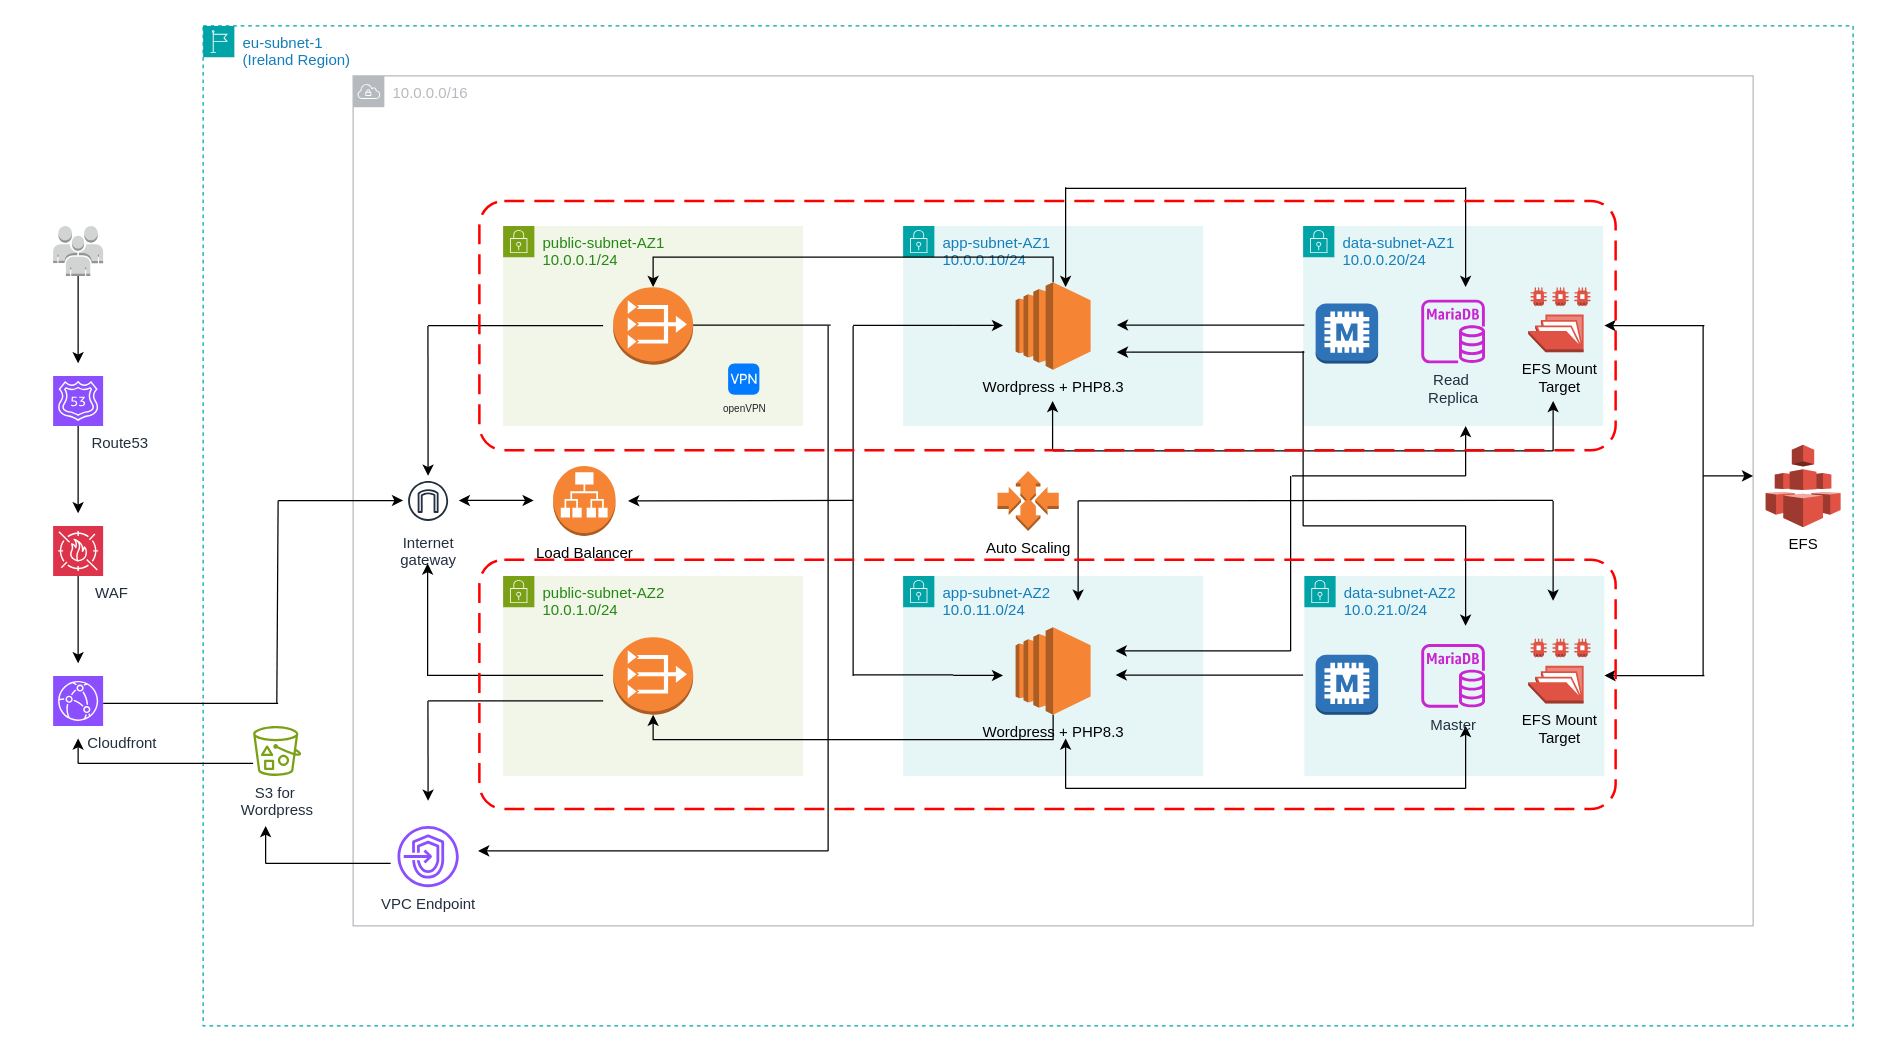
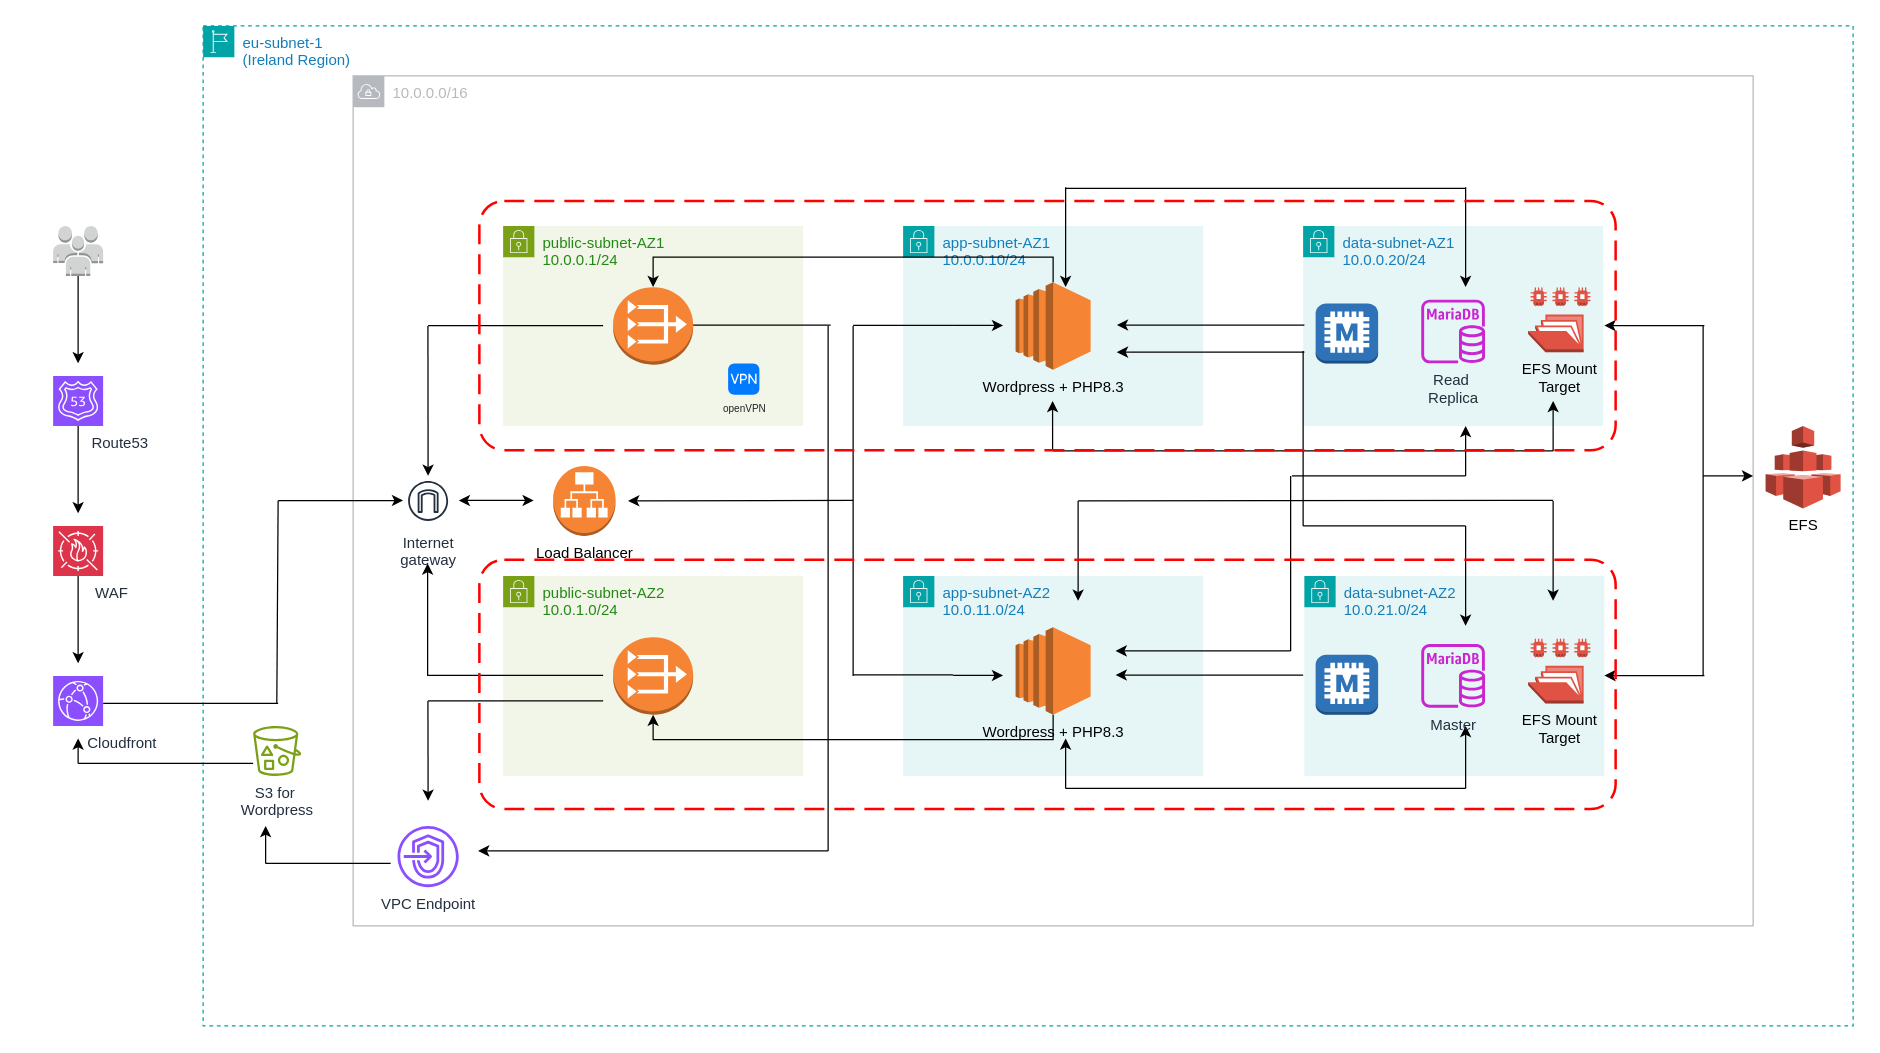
node "EFS": moved (1803, 486) -> (1803, 467)
node "Auto Scaling": removed
